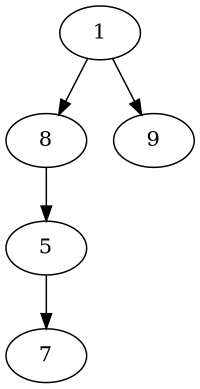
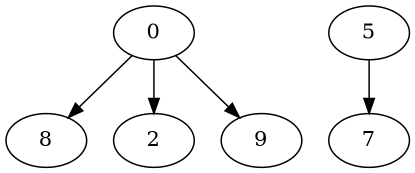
node "1": label "1" -> "0"
node "2": added
edge "8" -> "5": removed
